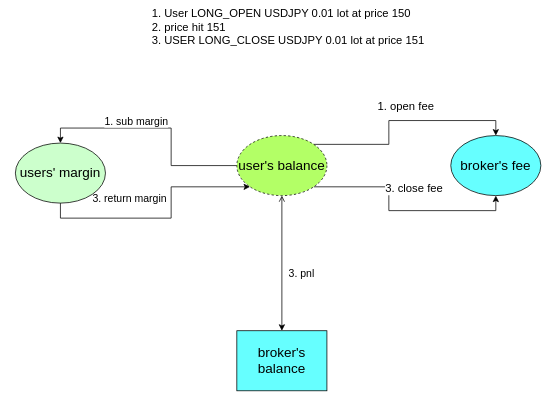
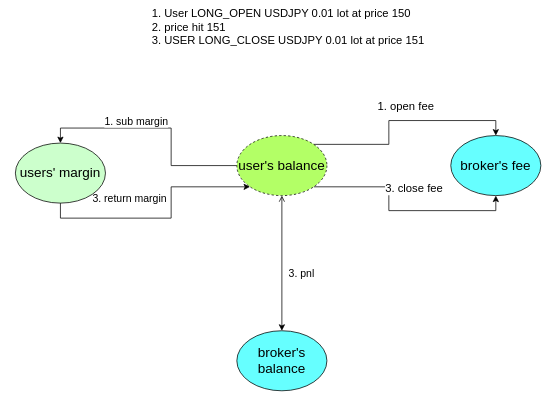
node "broker's balance": shape rectangle -> ellipse
